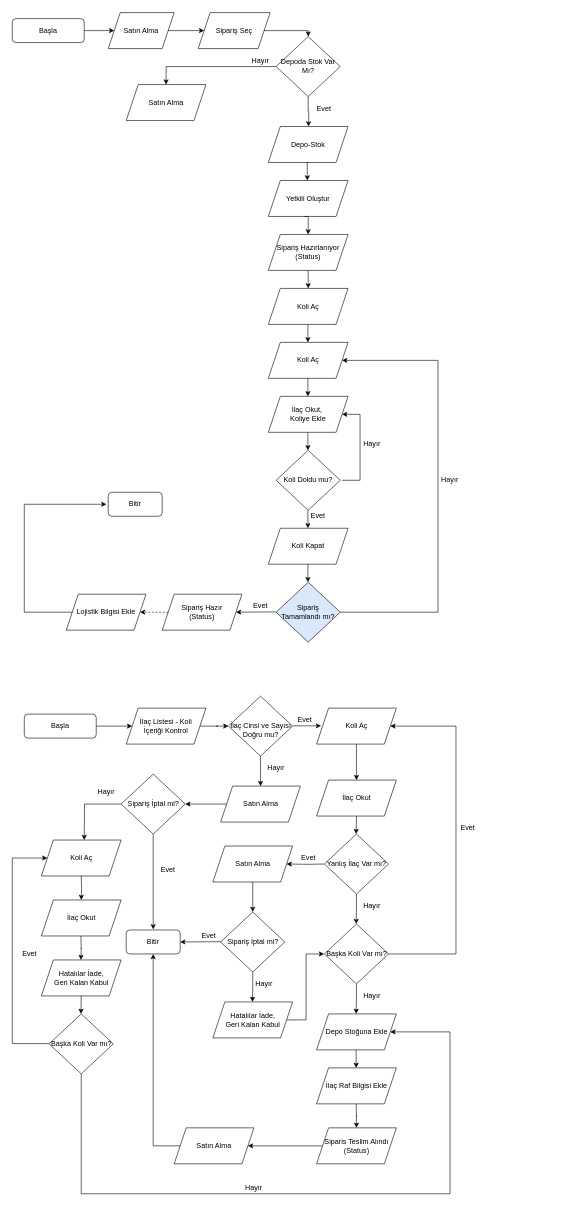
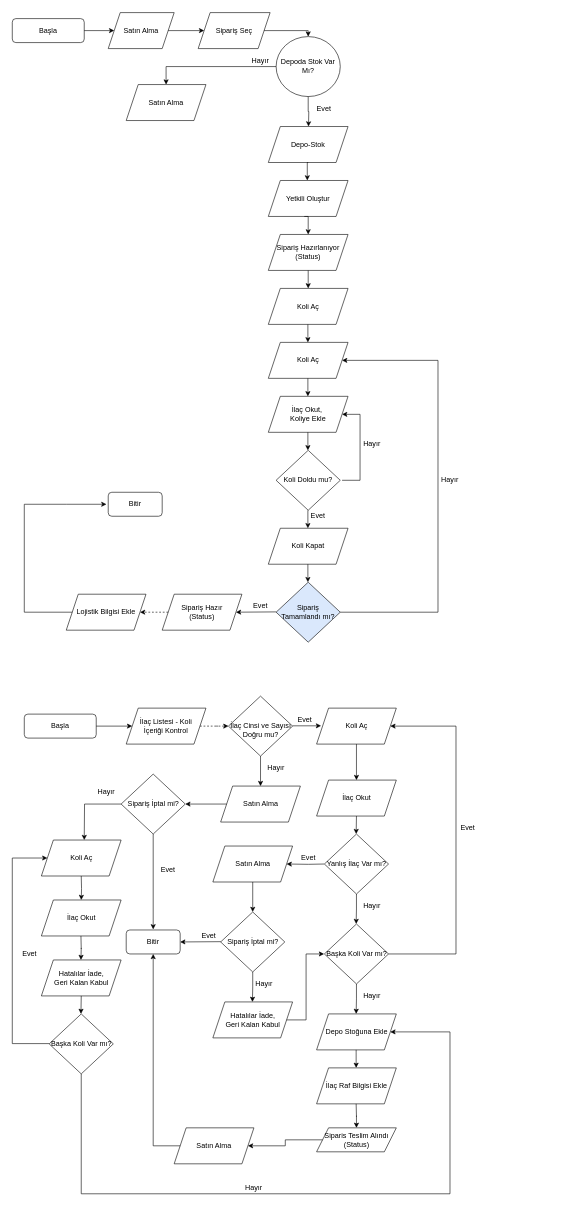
node "Depoda Stok Var Mı?": shape diamond -> ellipse
edge "İlaç Listesi - Koli İçeriği Kontrol" -> "İlaç Cinsi ve Sayısı Doğru mu?": style solid -> dashed
node "Siparis Teslim Alındı (Status)": size 80x36 -> 80x24
